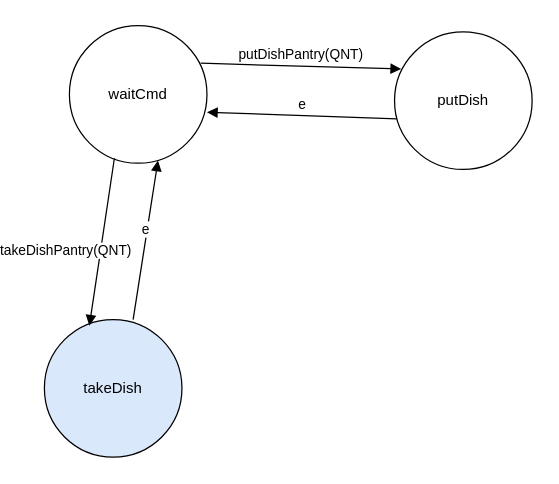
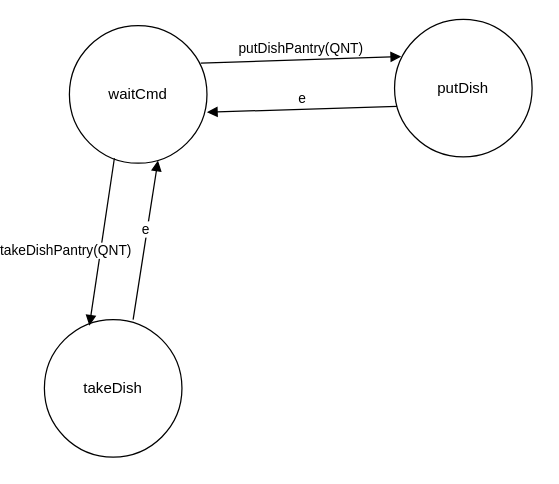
node "putDish": moved (463, 101) -> (463, 88)
node "takeDish": fillcolor #dae8fc -> #ffffff
